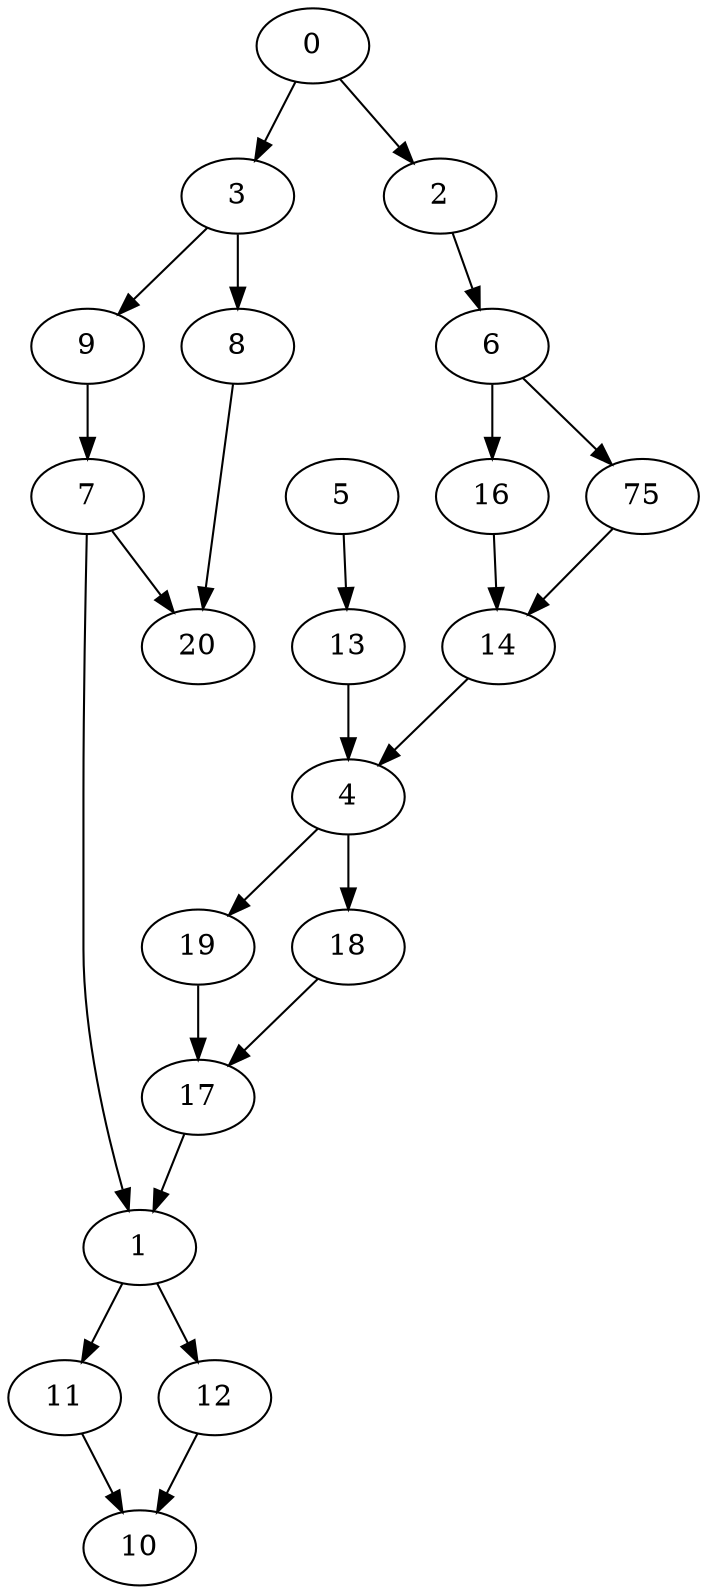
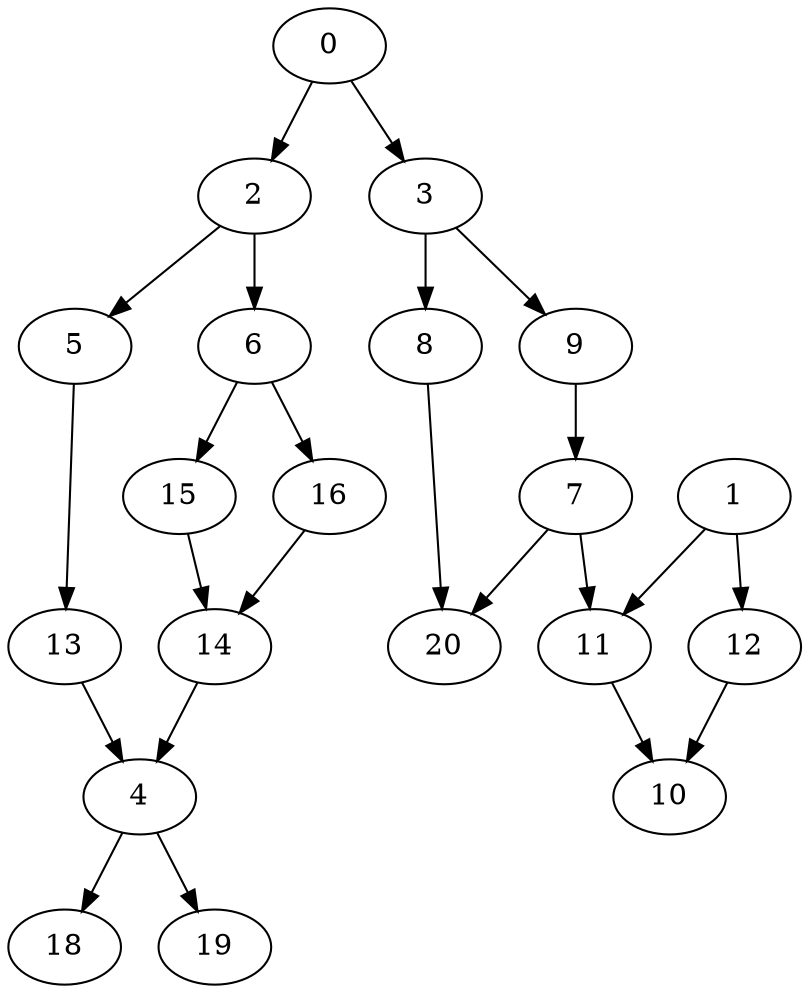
edge "2" -> "5": added
node "75": label "75" -> "15"
edge "7" -> "1": now "7" -> "11"
node "17": removed
